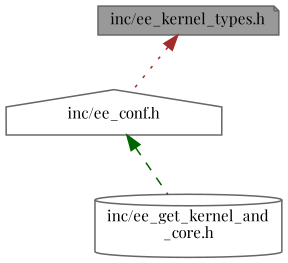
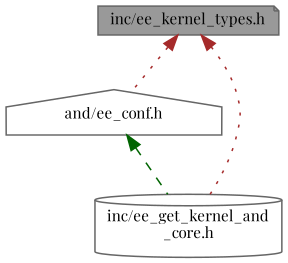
node "inc/ee_conf.h": label "inc/ee_conf.h" -> "and/ee_conf.h"
edge "inc/ee_get_kernel_and _core.h" -> "inc/ee_kernel_types.h": added
